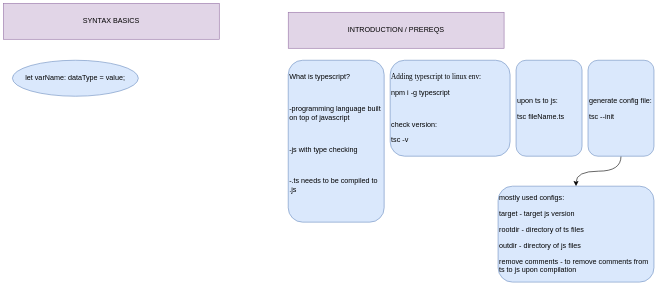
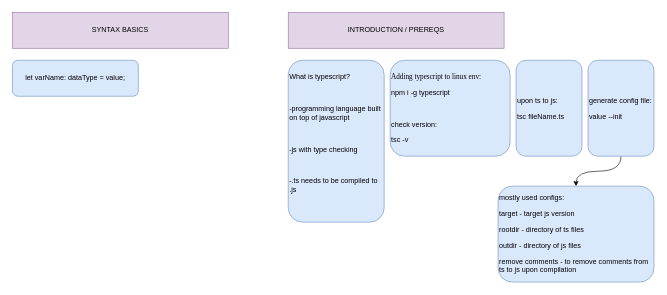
node "SYNTAX BASICS": moved (111, 21) -> (120, 30)
node "let varName: dataType = value;": shape ellipse -> rounded rectangle
node "generate config file: tsc --init": label "generate config file: tsc --init" -> "generate config file: value --init"
